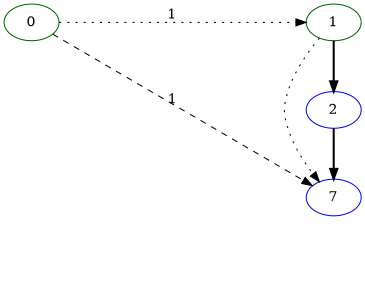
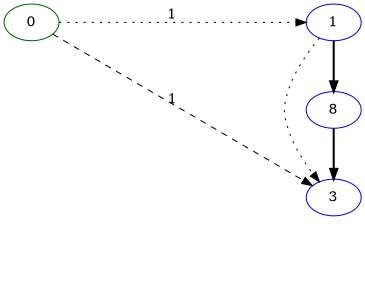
node "1": color darkgreen -> blue
node "2": label "2" -> "8"
node "7": label "7" -> "3"
